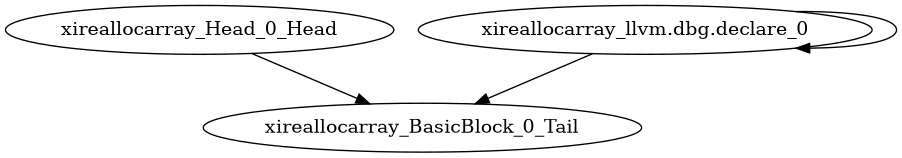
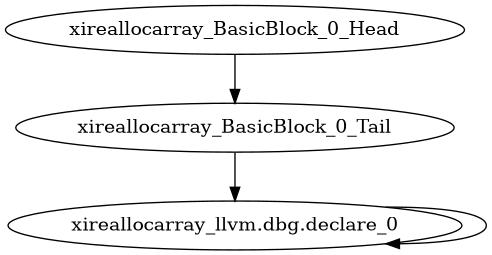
node "xireallocarray_Head_0_Head": label "xireallocarray_Head_0_Head" -> "xireallocarray_BasicBlock_0_Head"
edge "xireallocarray_llvm.dbg.declare_0" -> "xireallocarray_BasicBlock_0_Tail": reversed
